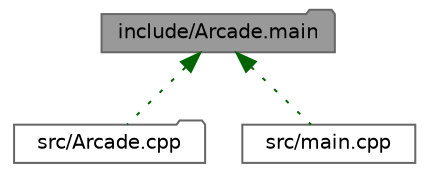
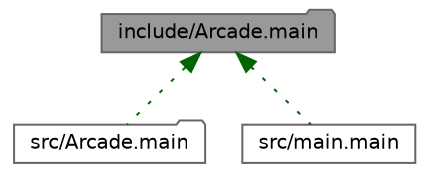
node "src/Arcade.cpp": label "src/Arcade.cpp" -> "src/Arcade.main"
node "src/main.cpp": label "src/main.cpp" -> "src/main.main"
